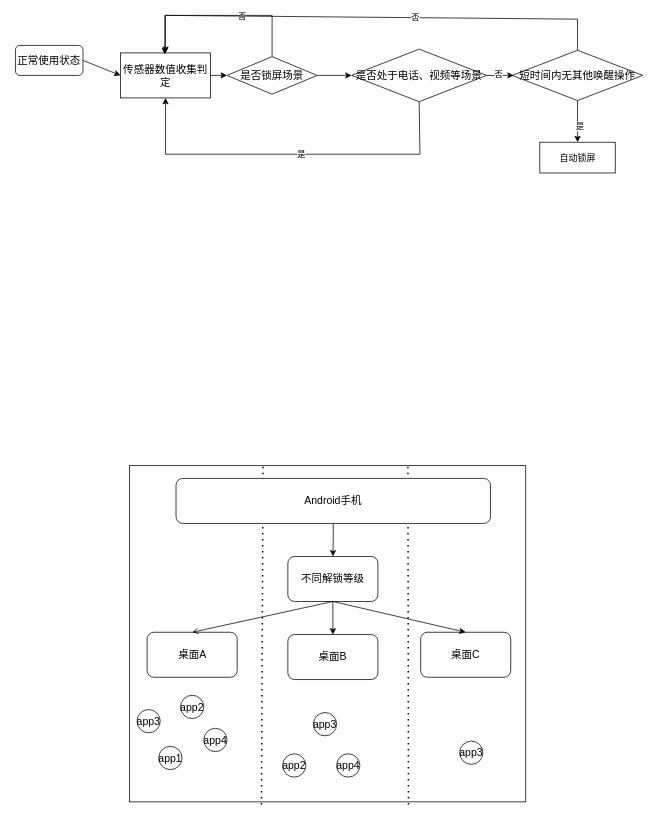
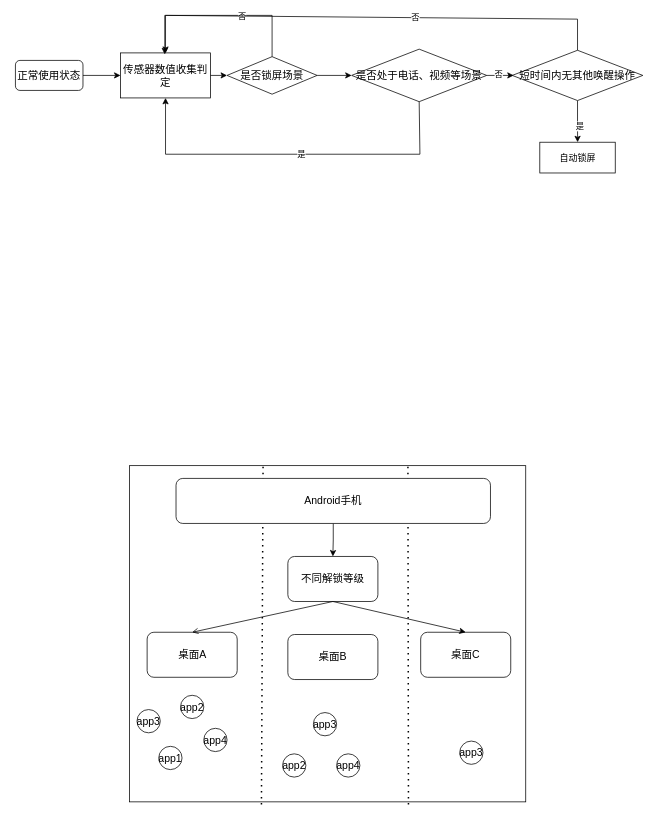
node "正常使用状态": moved (49, 60) -> (49, 75)
edge "不同解锁等级" -> "桌面B": removed
